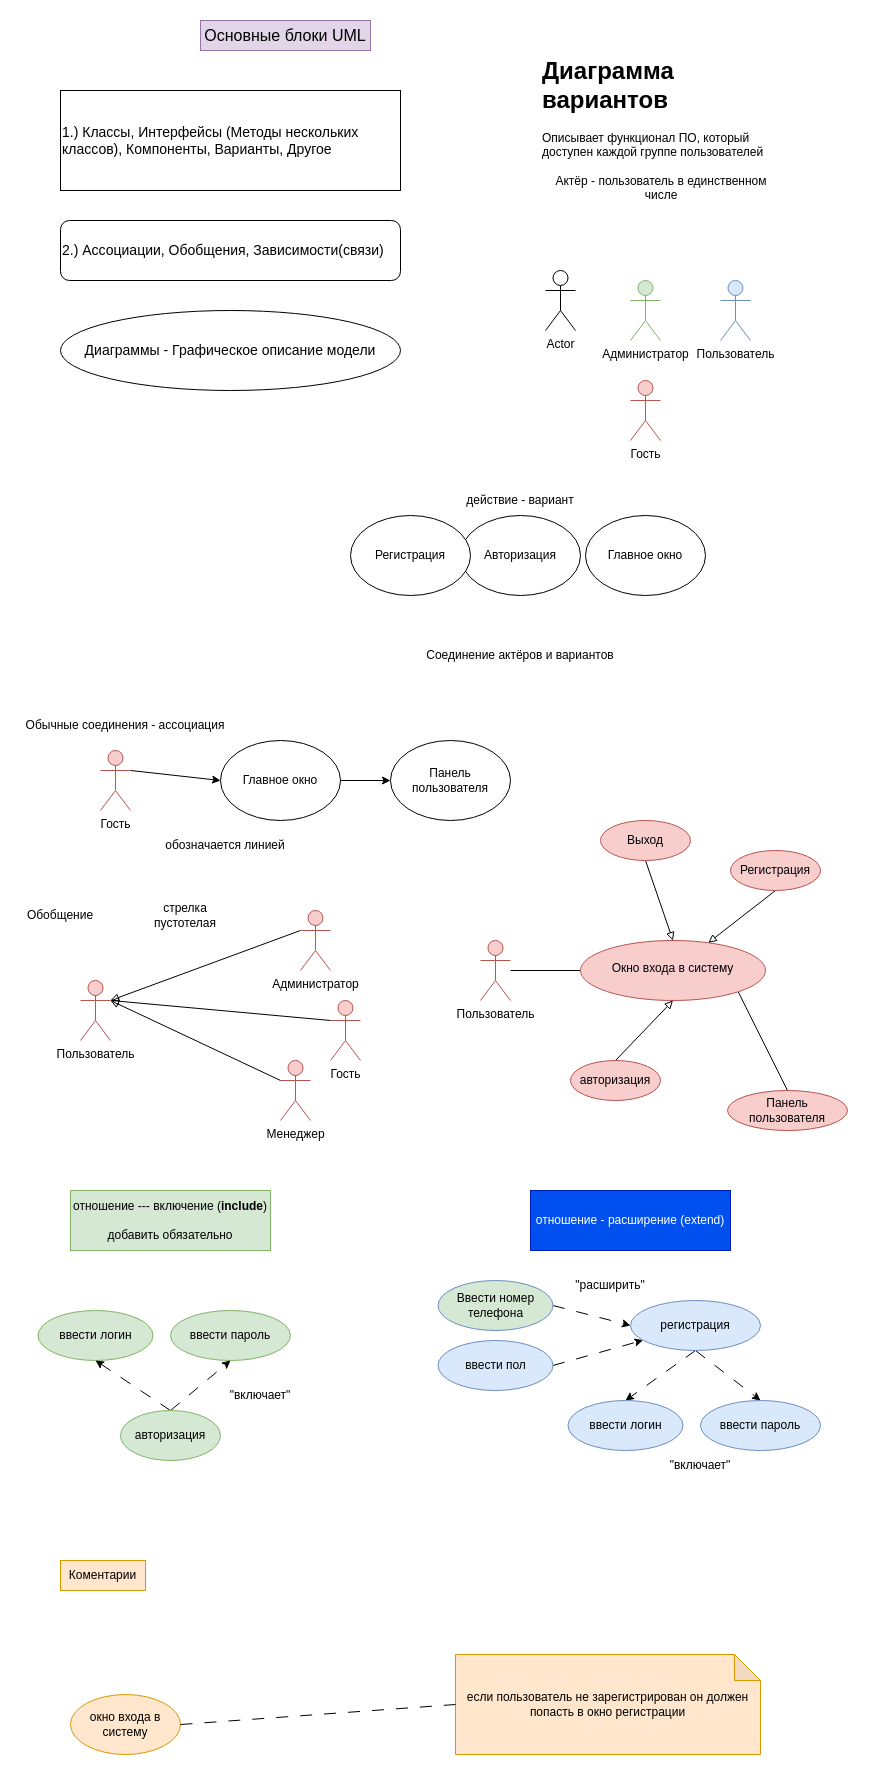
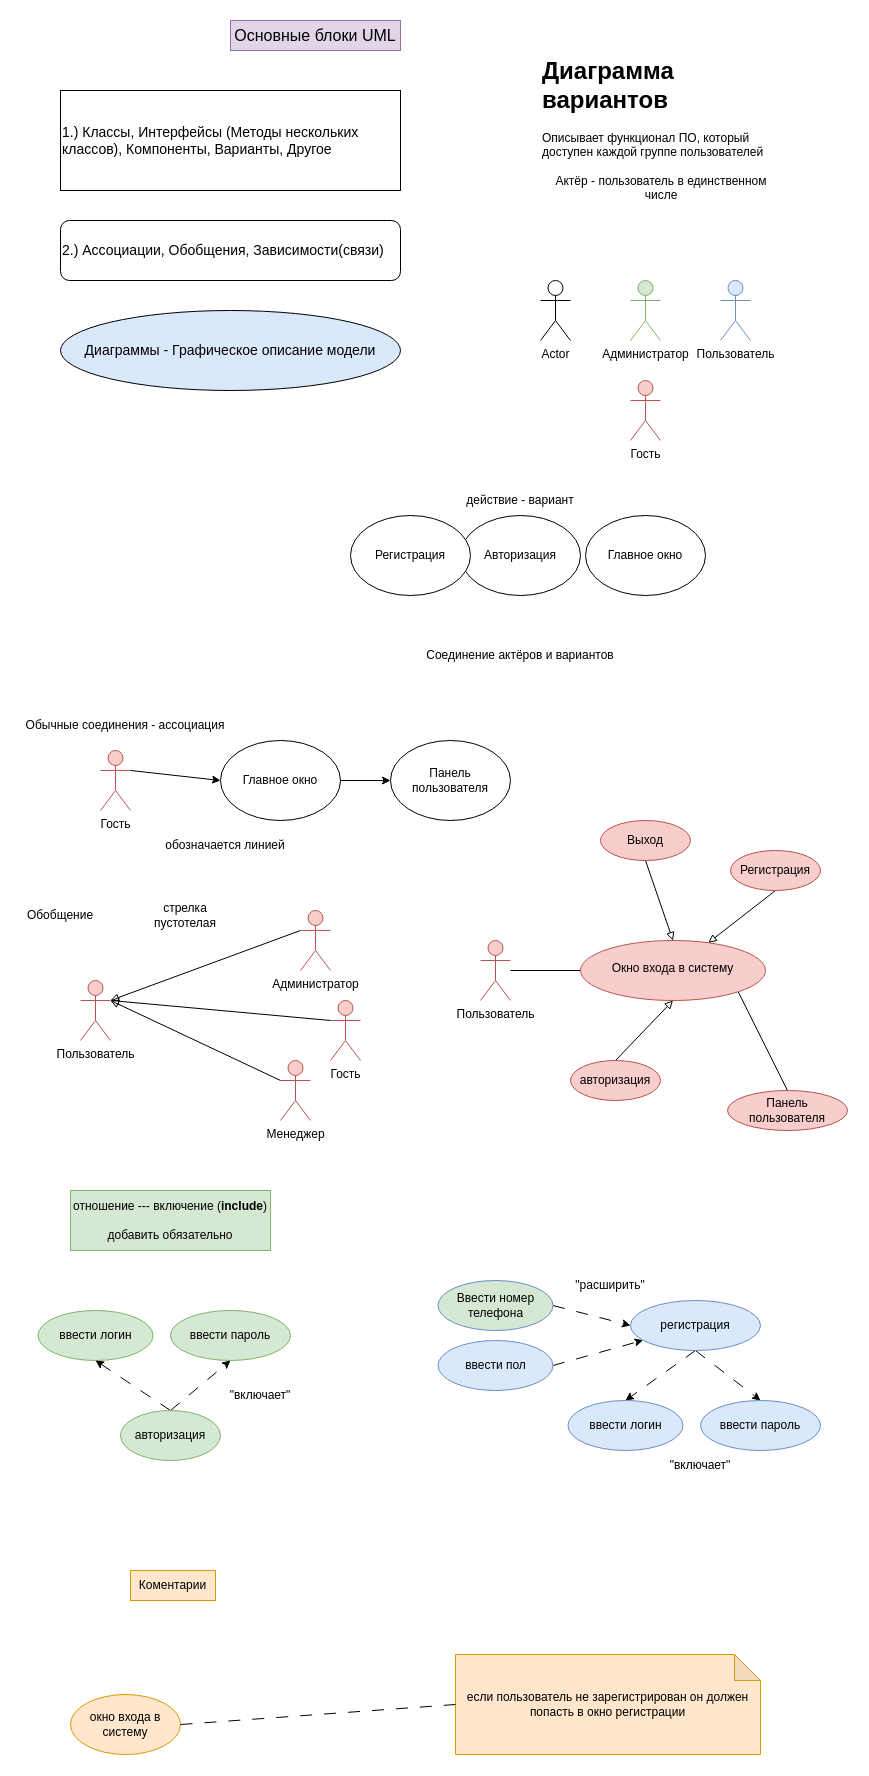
node "Основные блоки UML": moved (286, 36) -> (316, 36)
node "Actor": moved (561, 301) -> (556, 311)
node "Диаграммы - Графическое описание модели": fillcolor #ffffff -> #dae8fc
node "отношение - расширение (extend)": removed
node "Коментарии": moved (103, 1576) -> (173, 1586)
